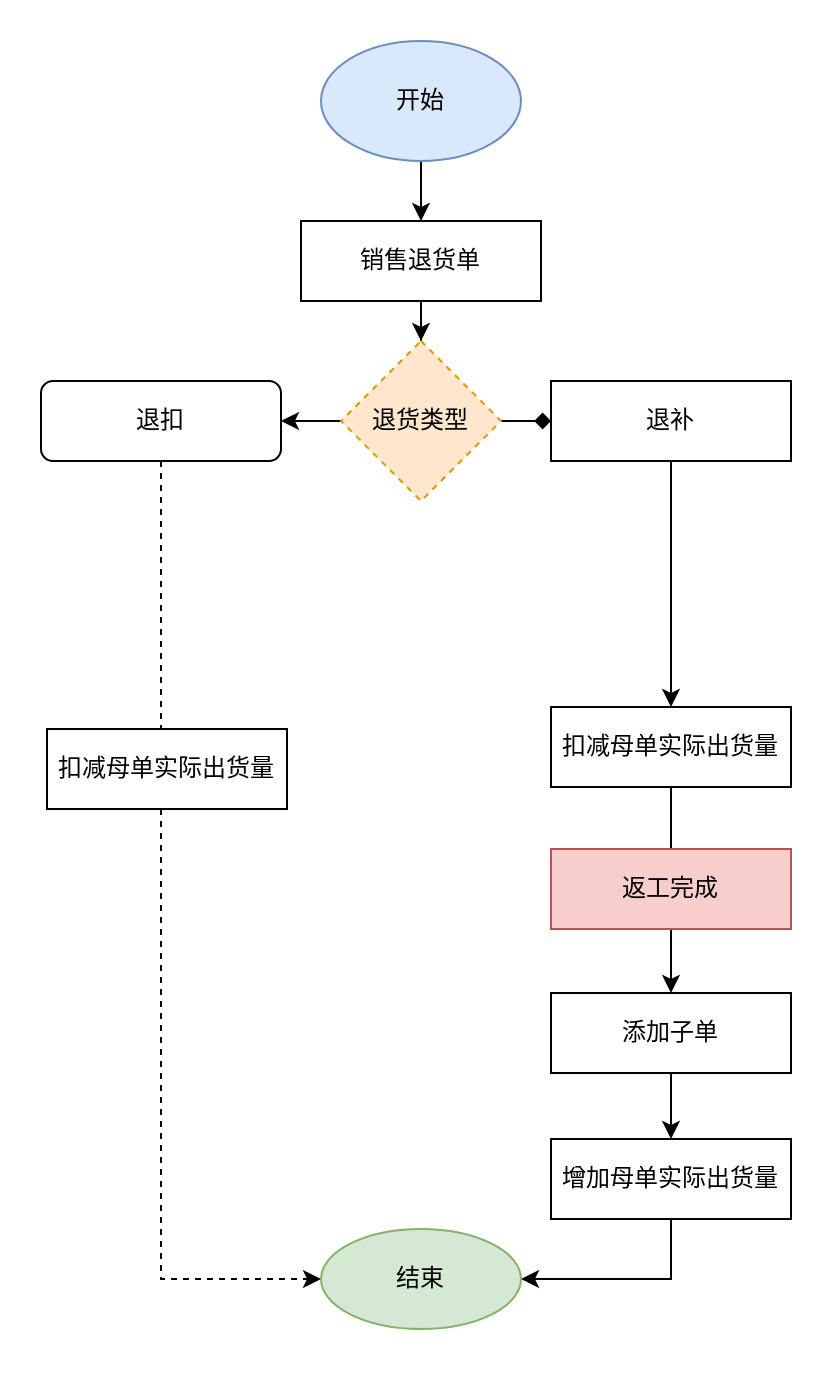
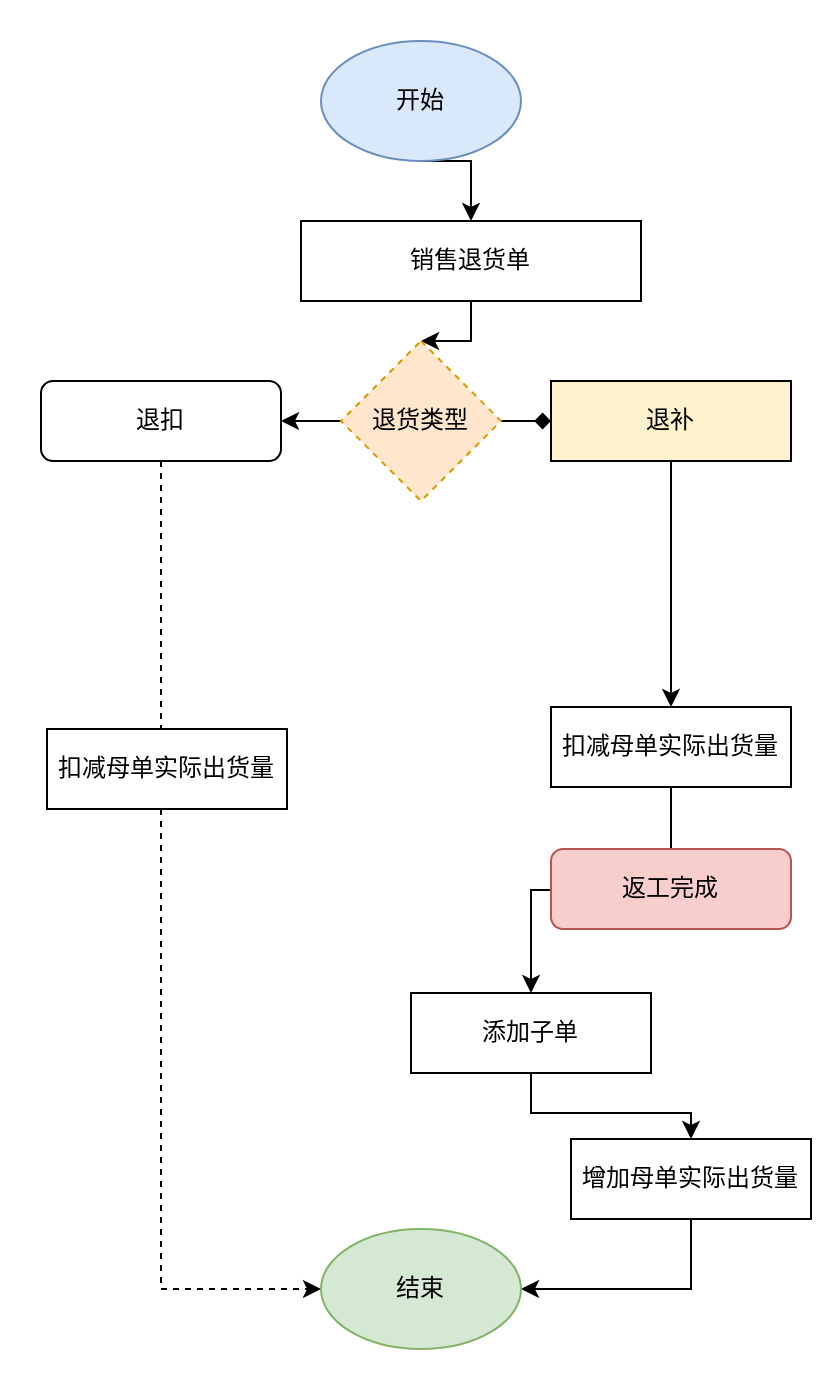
node "销售退货单": size 240x80 -> 340x80
node "退补": fillcolor #ffffff -> #fff2cc
node "返工完成": shape rectangle -> rounded rectangle
node "添加子单": moved (671, 1033) -> (531, 1033)
node "增加母单实际出货量": moved (671, 1179) -> (691, 1179)
node "结束": size 200x100 -> 200x120
